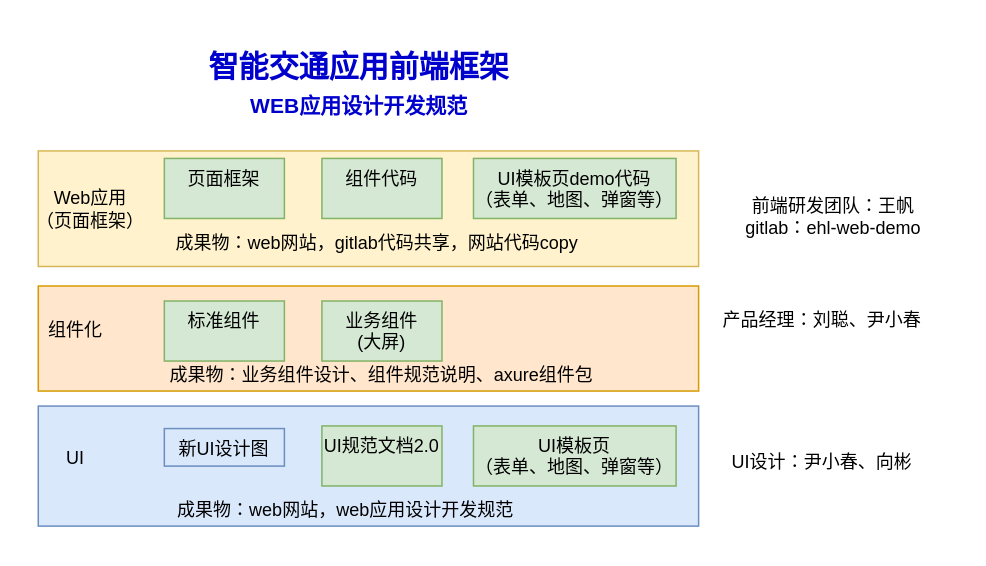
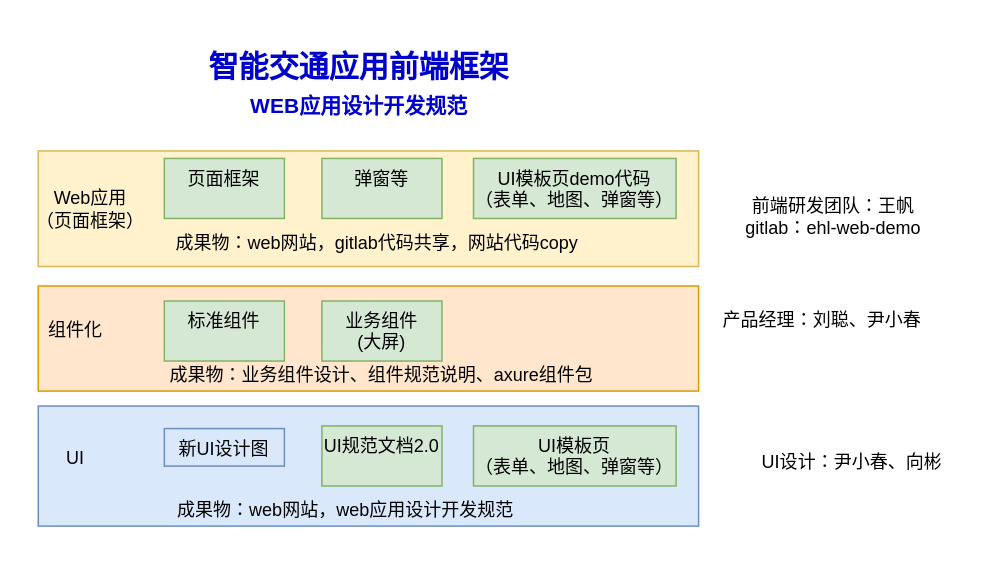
node "组件代码": label "组件代码" -> "弹窗等"
node "UI设计：尹小春、向彬": moved (822, 463) -> (852, 463)
